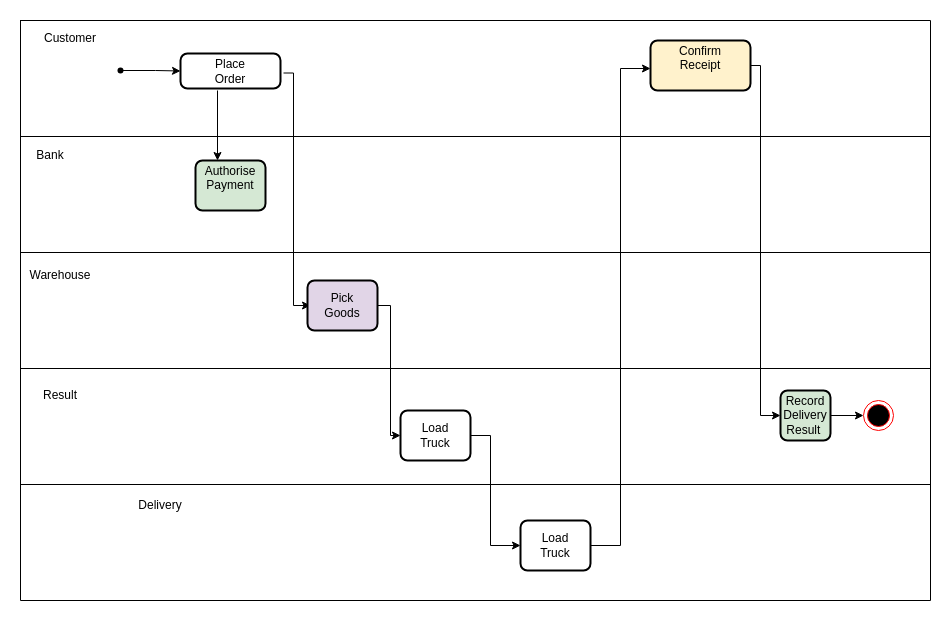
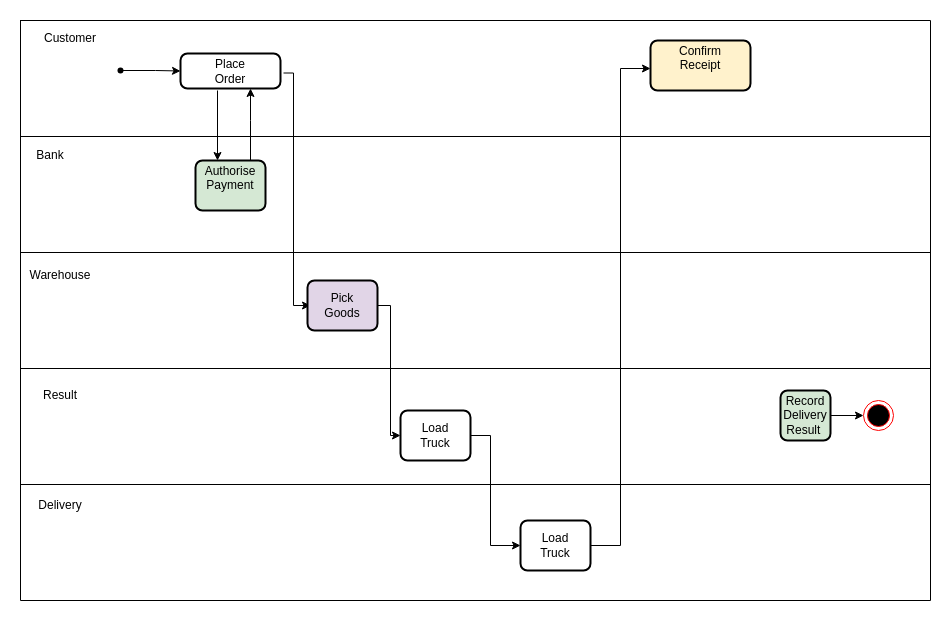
edge "Authorise Payment" -> "Place Order": added
edge "Confirm Receipt" -> "Record Delivery Result": removed
node "Delivery": moved (161, 506) -> (61, 506)
